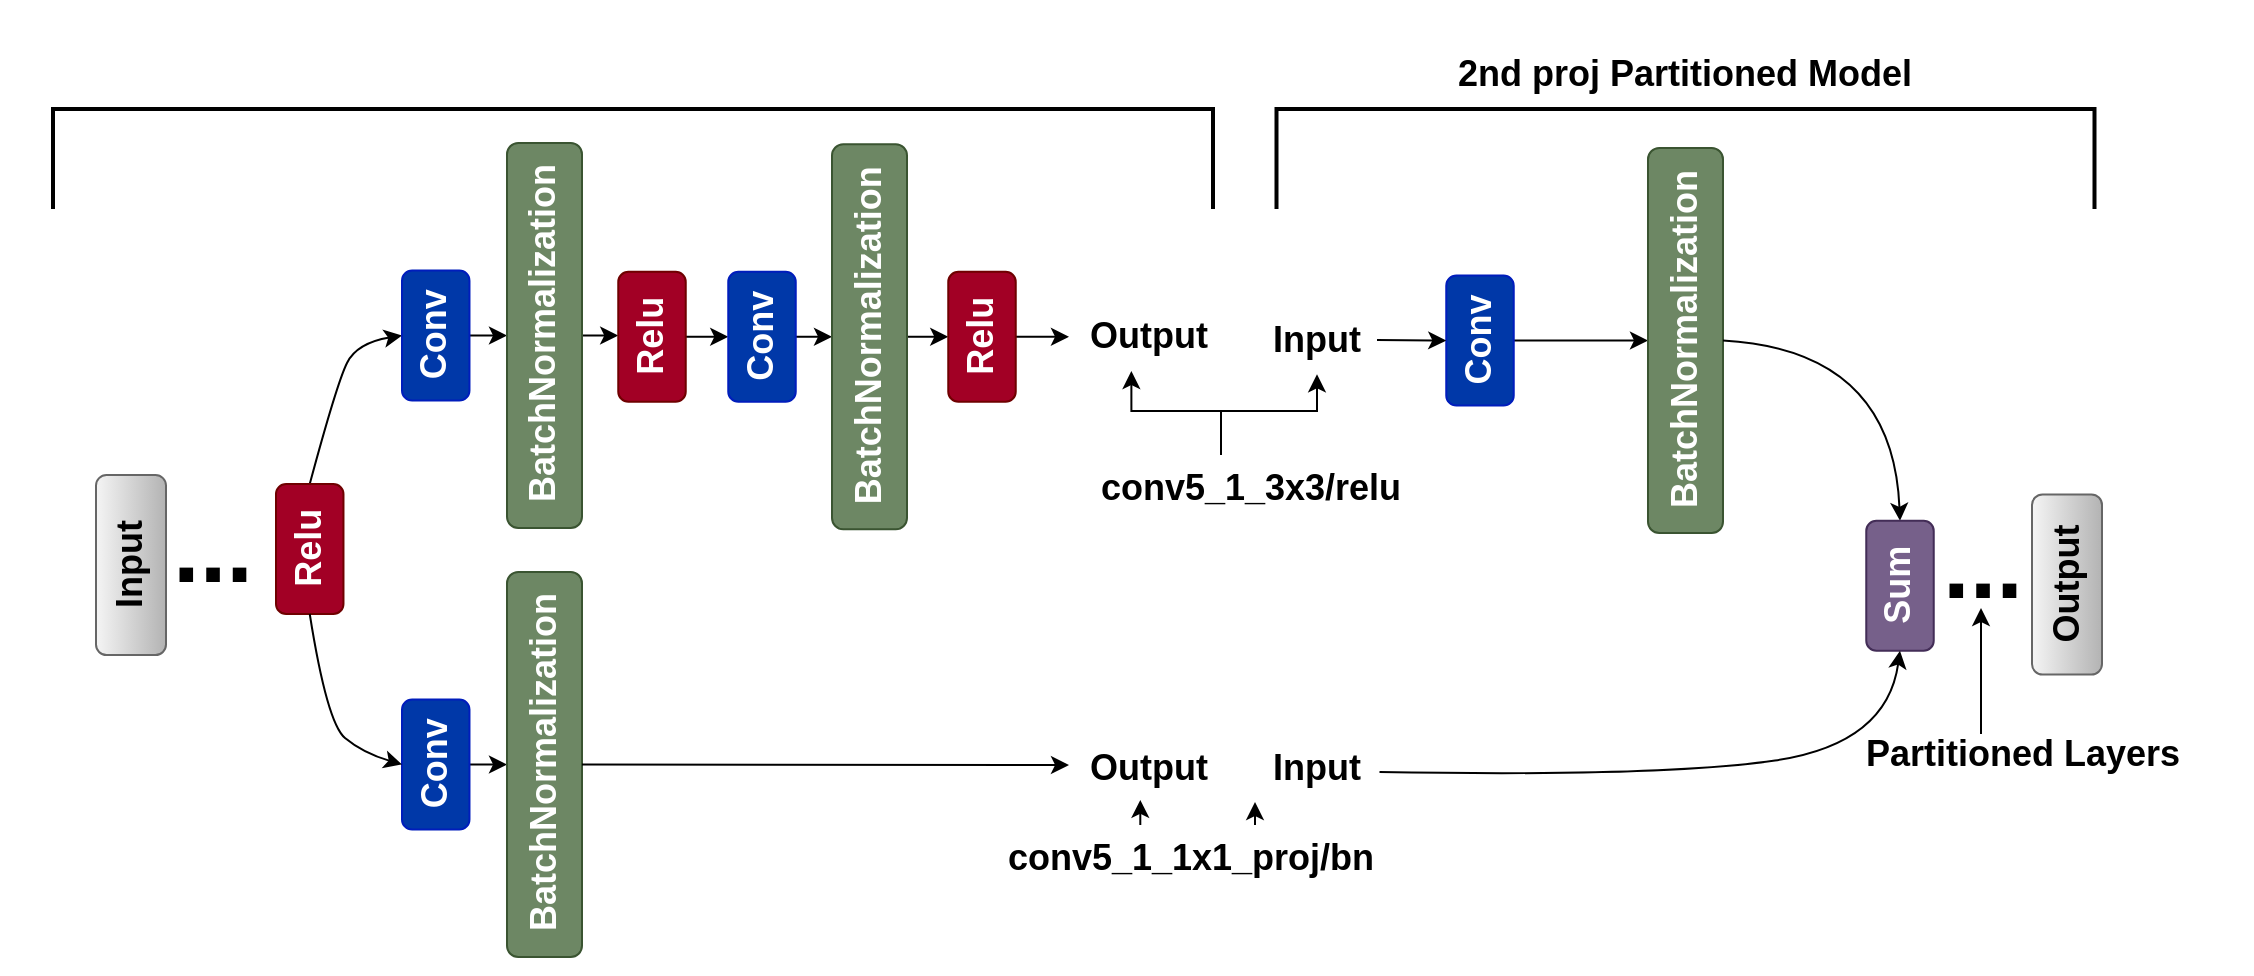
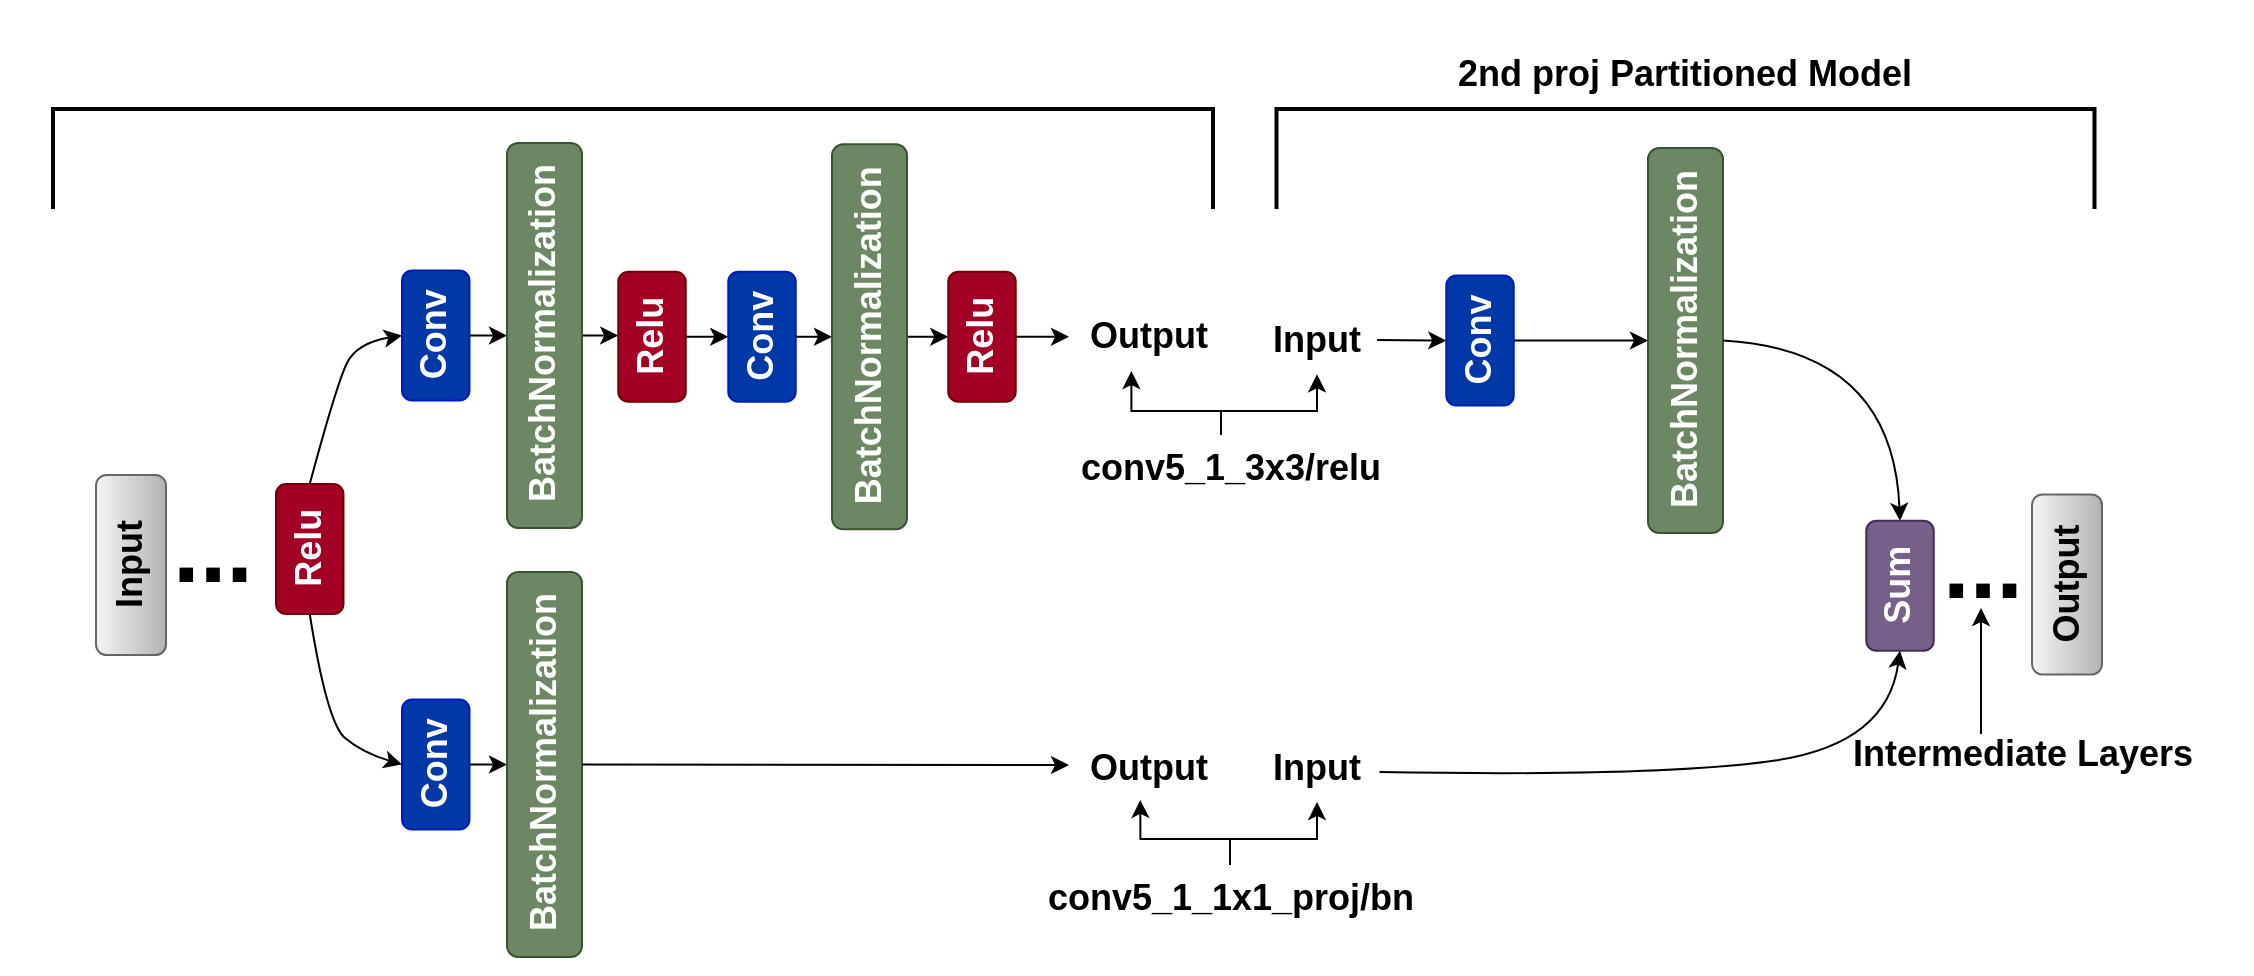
node "conv5_1_3x3/relu": moved (1250, 489) -> (1230, 469)
node "Partitioned Layers": label "Partitioned Layers" -> "Intermediate Layers"
node "conv5_1_1x1_proj/bn": moved (1190, 859) -> (1230, 899)
